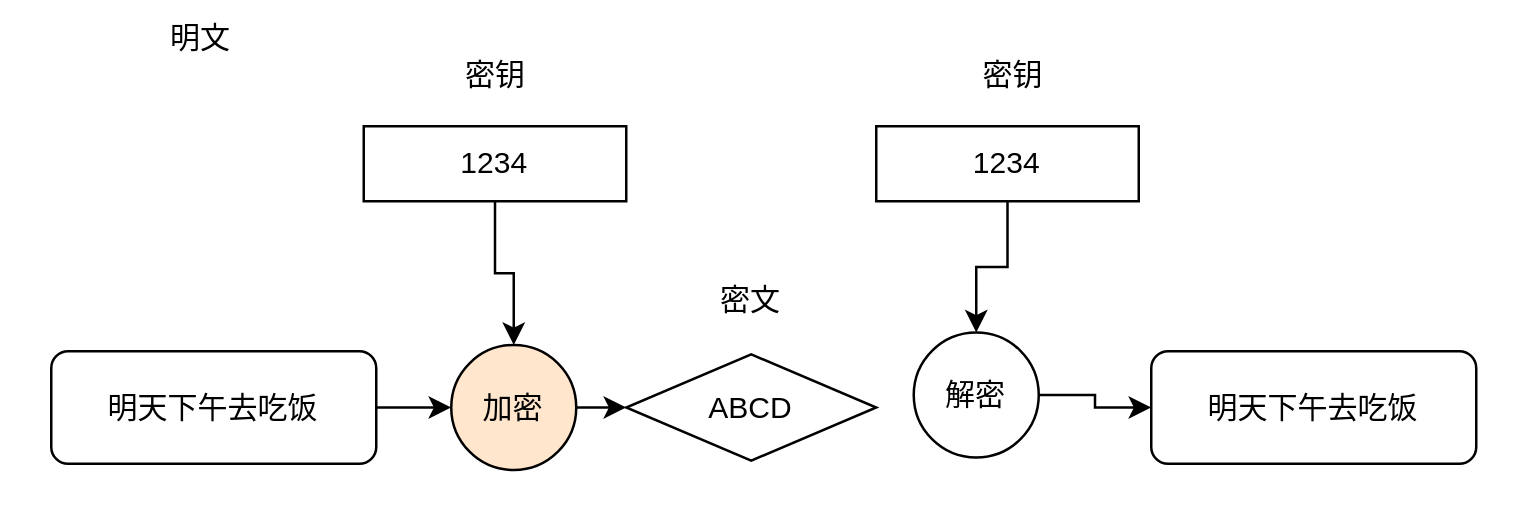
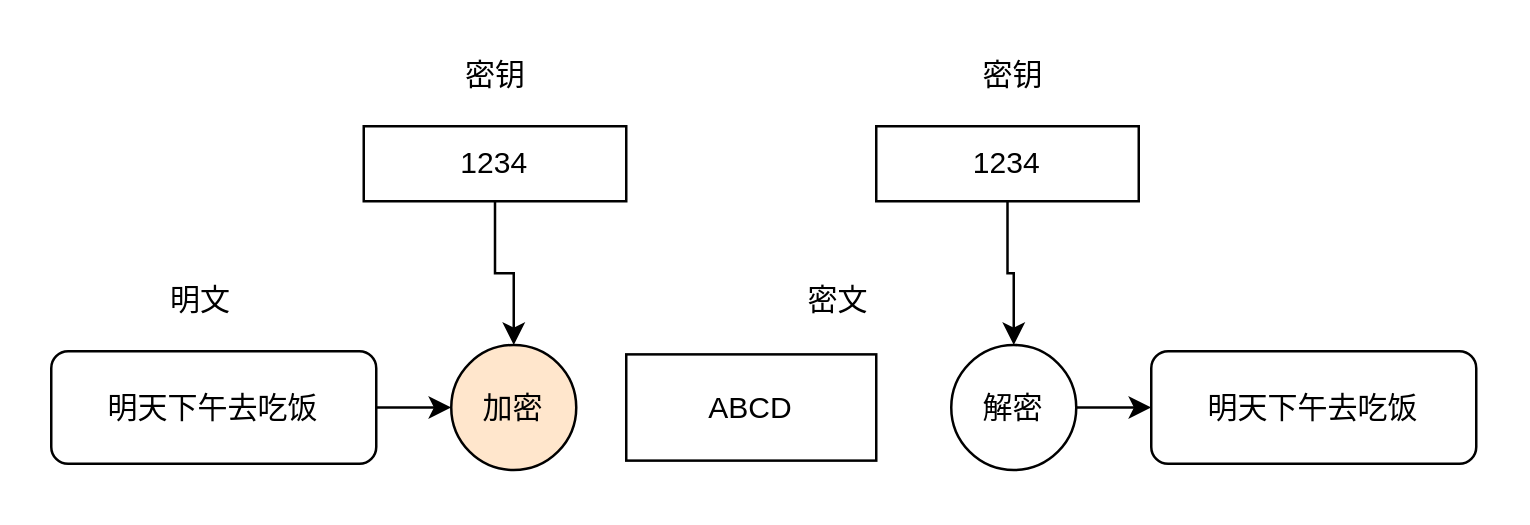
node "明文": moved (201, 39) -> (201, 301)
node "密文": moved (751, 301) -> (839, 301)
node "解密": moved (976, 395) -> (1014, 408)
edge "加密" -> "ABCD": removed
node "ABCD": shape diamond -> rectangle
